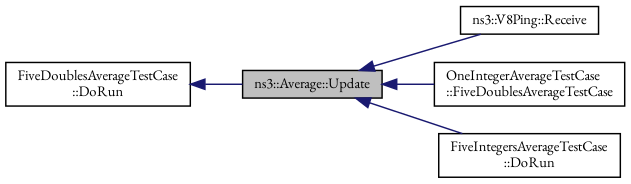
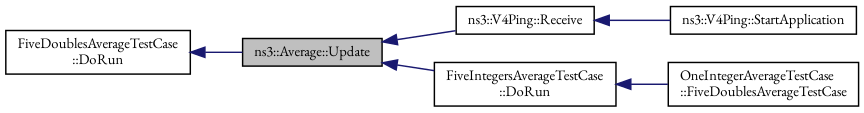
node "ns3::V8Ping::Receive": label "ns3::V8Ping::Receive" -> "ns3::V4Ping::Receive"
node "ns3::V4Ping::StartApplication": added
edge "OneIntegerAverageTestCase ::FiveDoublesAverageTestCase" -> "ns3::Average::Update": now "OneIntegerAverageTestCase ::FiveDoublesAverageTestCase" -> "FiveIntegersAverageTestCase ::DoRun"
